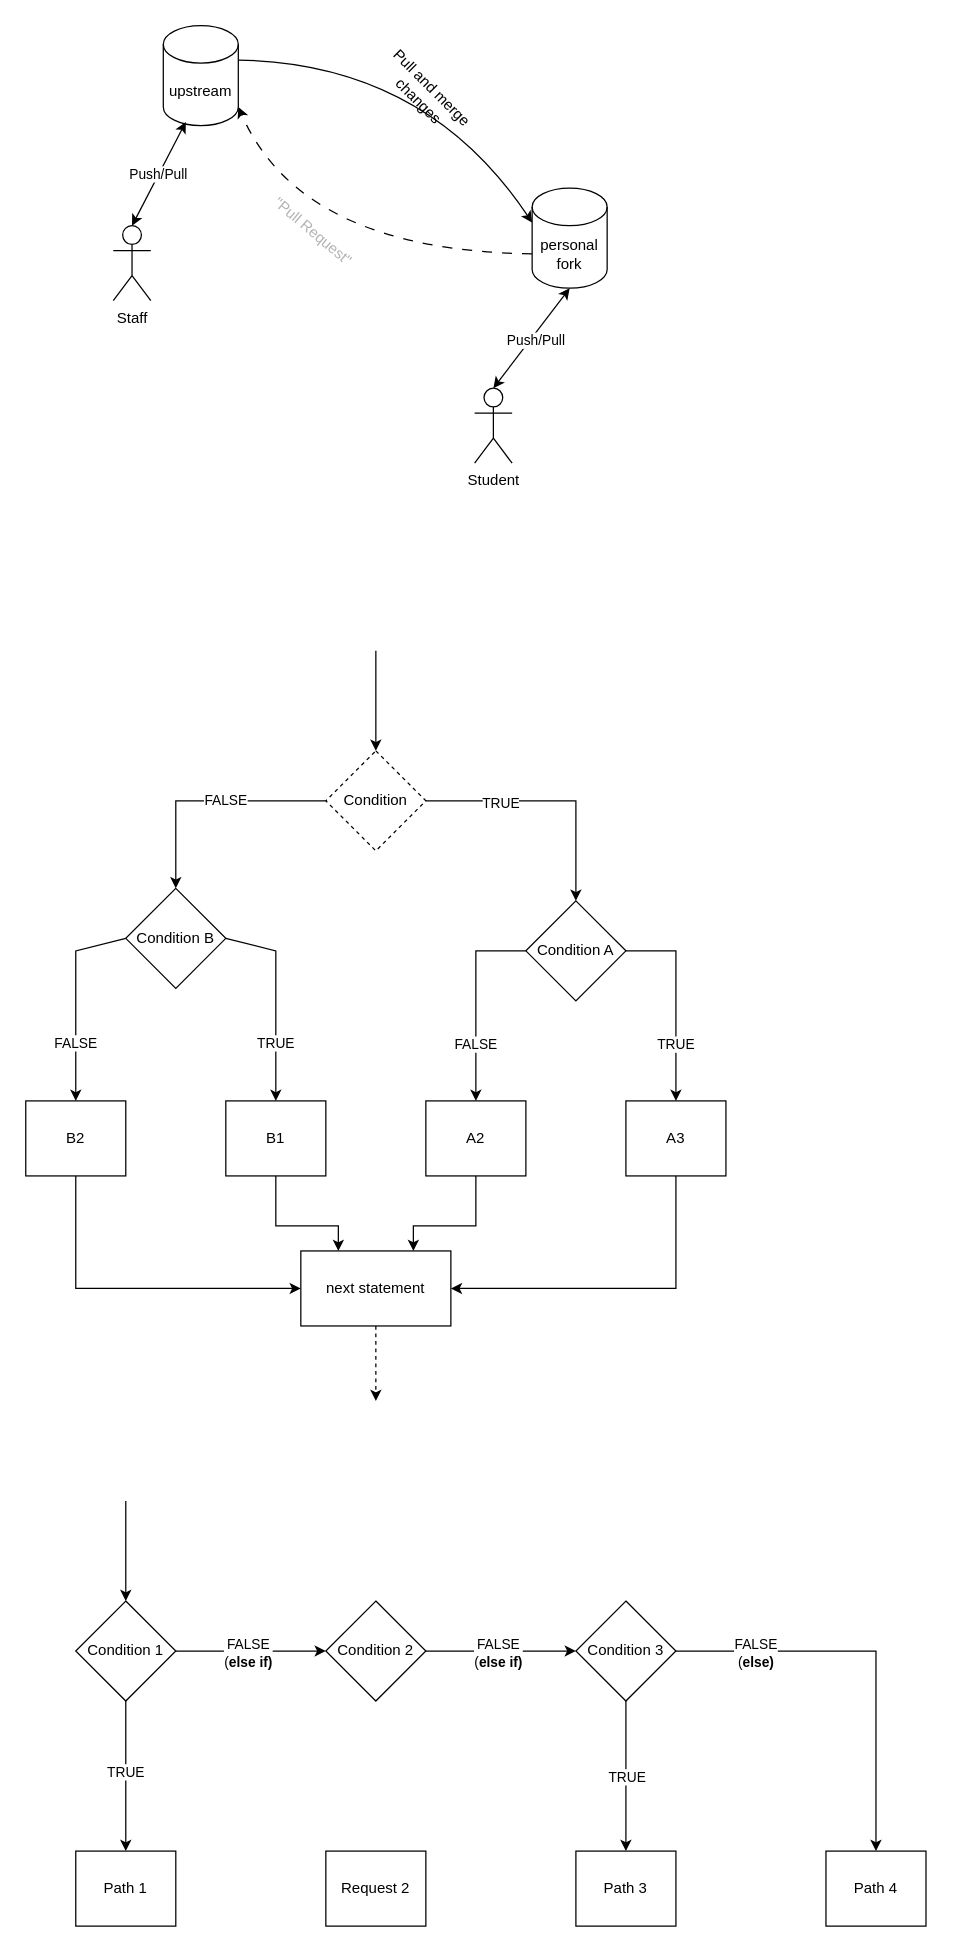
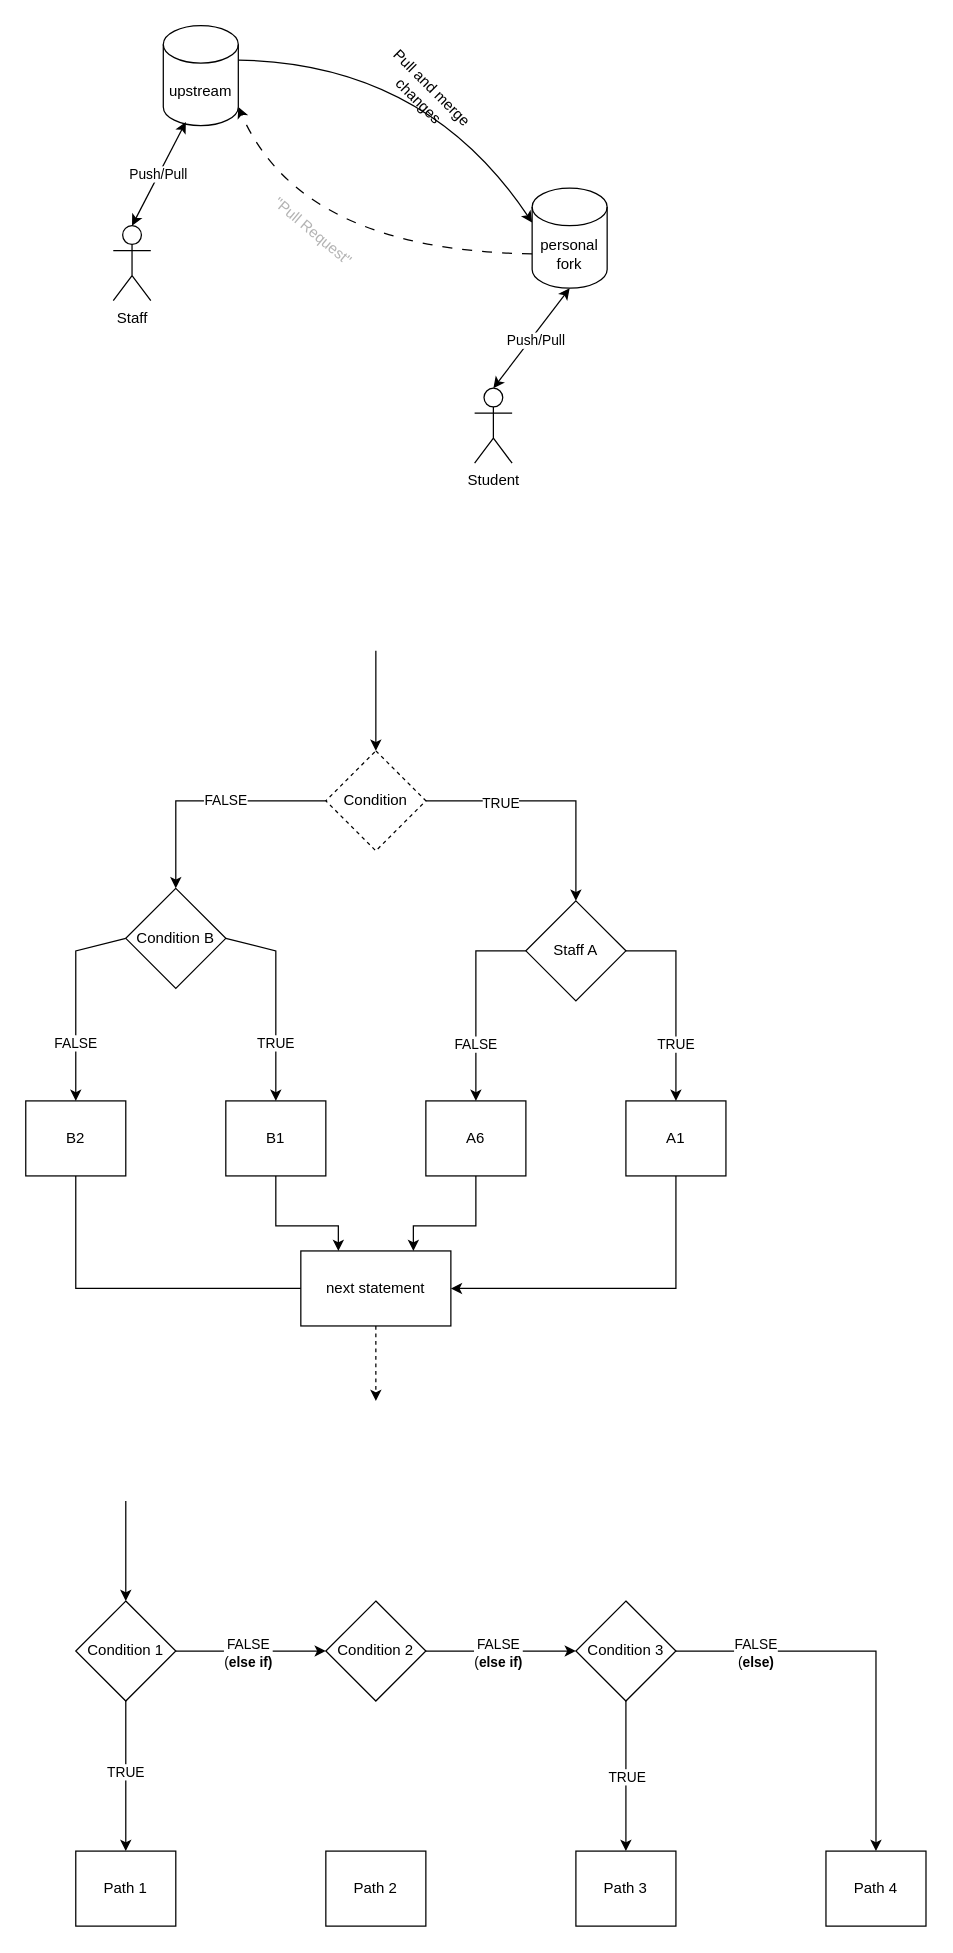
node "Condition A": label "Condition A" -> "Staff A"
node "A2": label "A2" -> "A6"
node "A3": label "A3" -> "A1"
edge "B2" -> "next statement": arrowhead classic -> none
node "Request 2": label "Request 2" -> "Path 2"
